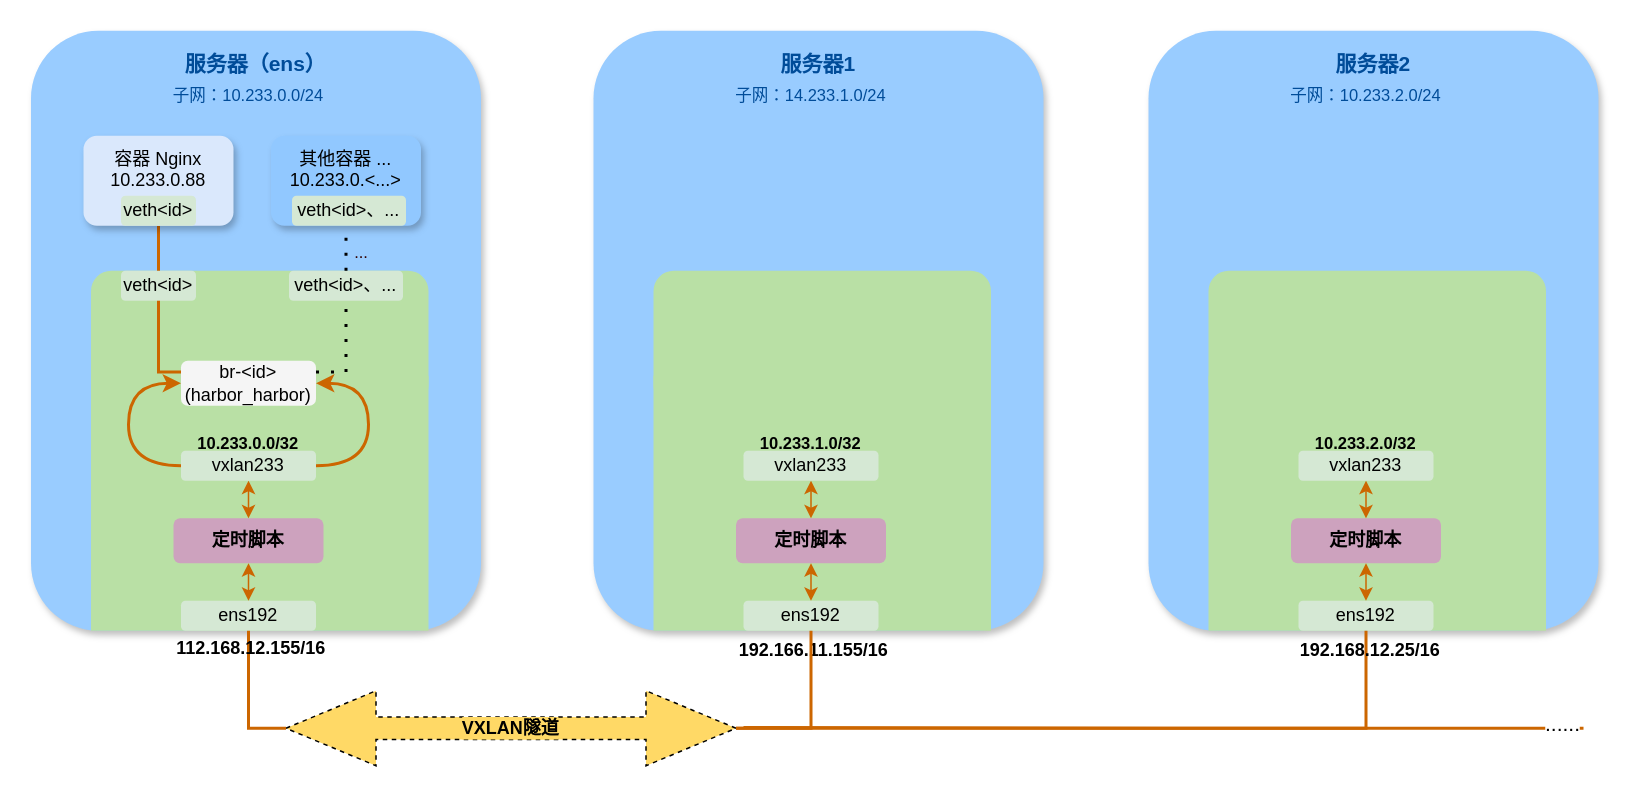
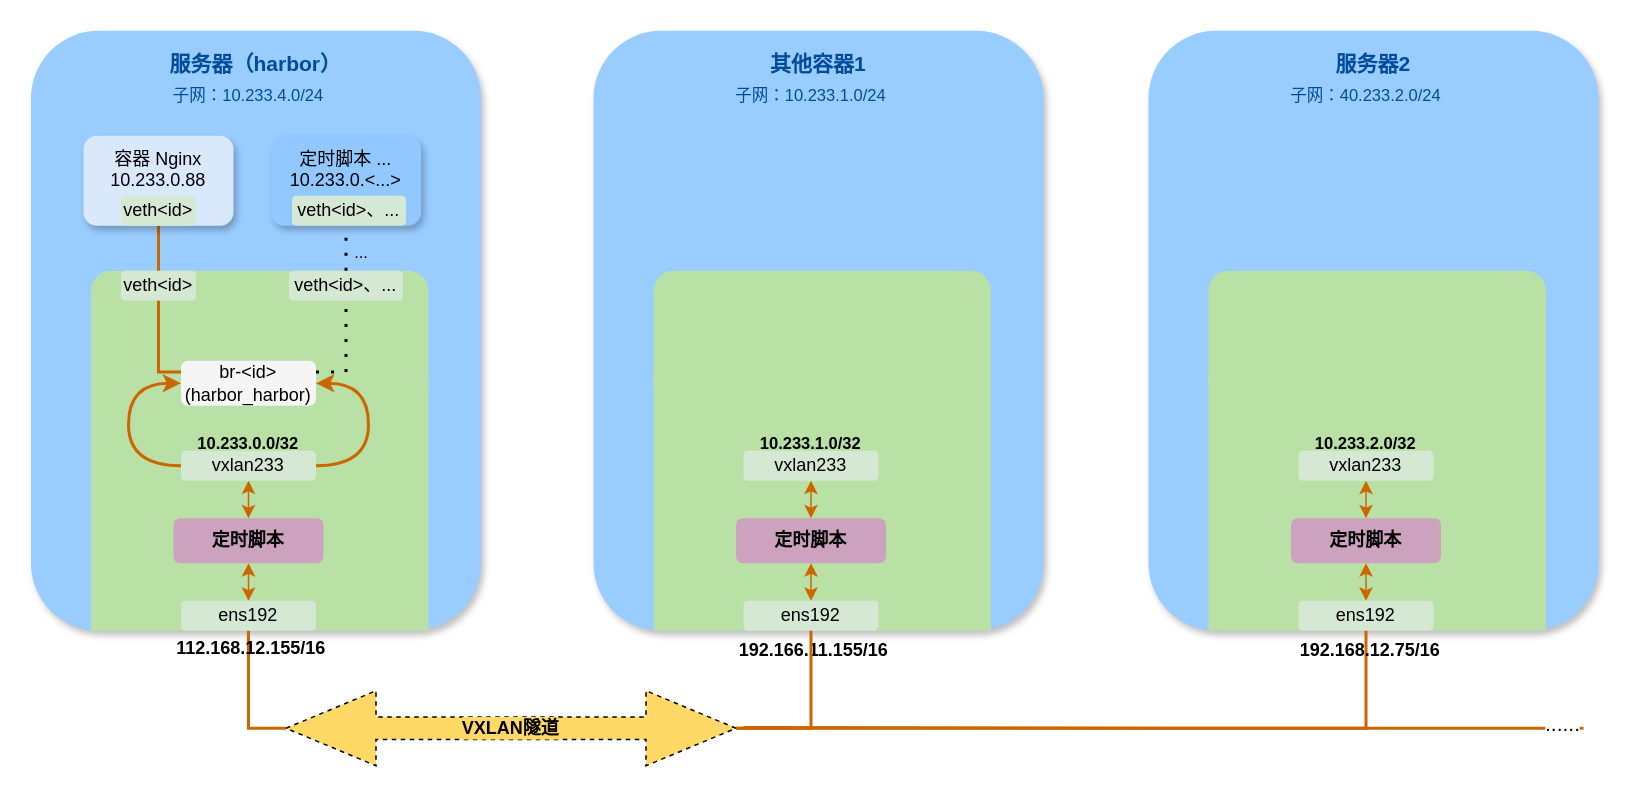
node "服务器（ens）": label "服务器（ens）" -> "服务器（harbor）"
node "服务器1": label "服务器1" -> "其他容器1"
node "子网：10.233.0.0/24": label "子网：10.233.0.0/24" -> "子网：10.233.4.0/24"
node "子网：14.233.1.0/24": label "子网：14.233.1.0/24" -> "子网：10.233.1.0/24"
node "子网：10.233.2.0/24": label "子网：10.233.2.0/24" -> "子网：40.233.2.0/24"
node "其他容器 ... 10.233.0.<...>": label "其他容器 ... 10.233.0.<...>" -> "定时脚本 ... 10.233.0.<...>"
node "192.168.12.25/16": label "192.168.12.25/16" -> "192.168.12.75/16"
